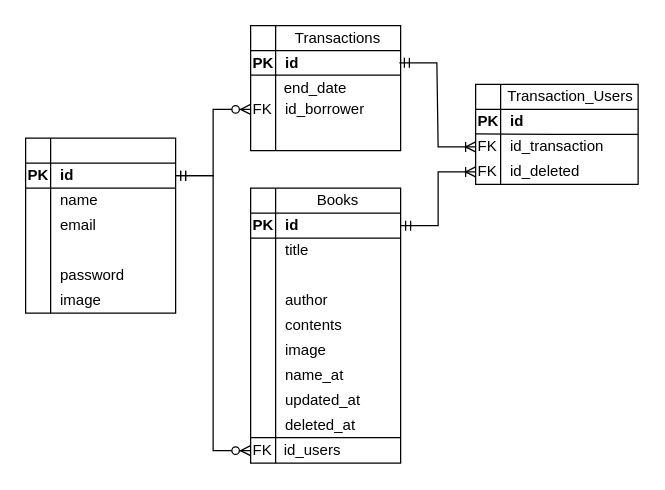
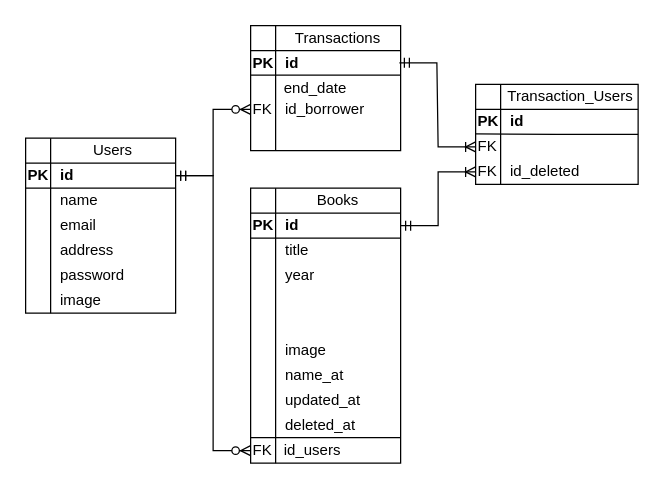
node "id_transaction": removed
node "Users": added
node "address": added
node "year": added
node "author": removed
node "contents": removed
